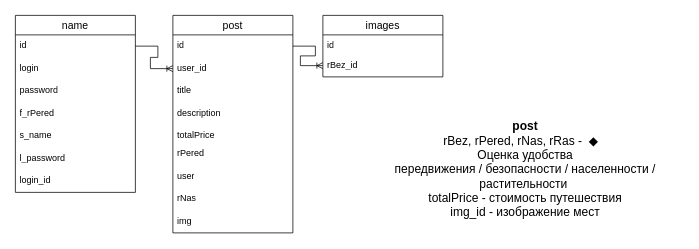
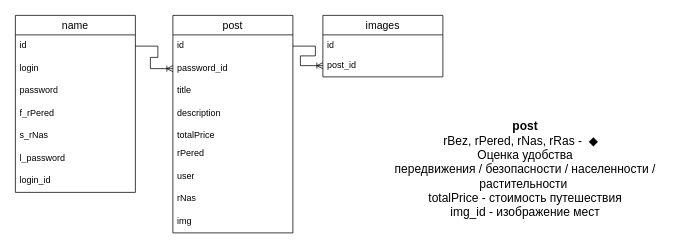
node "rBez_id": label "rBez_id" -> "post_id"
node "user_id": label "user_id" -> "password_id"
node "s_name": label "s_name" -> "s_rNas"
